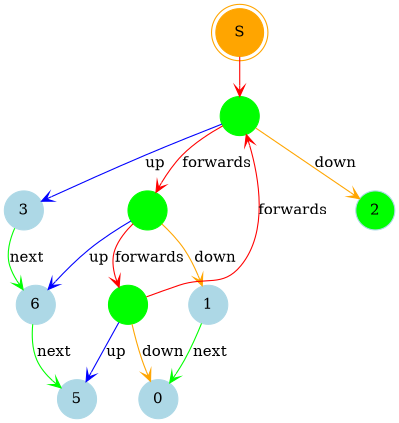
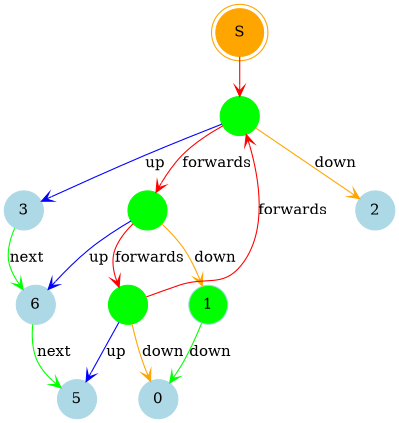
node "2": fillcolor green -> lightblue
node "1": fillcolor lightblue -> green
edge "1" -> "0": label "next" -> "down"
